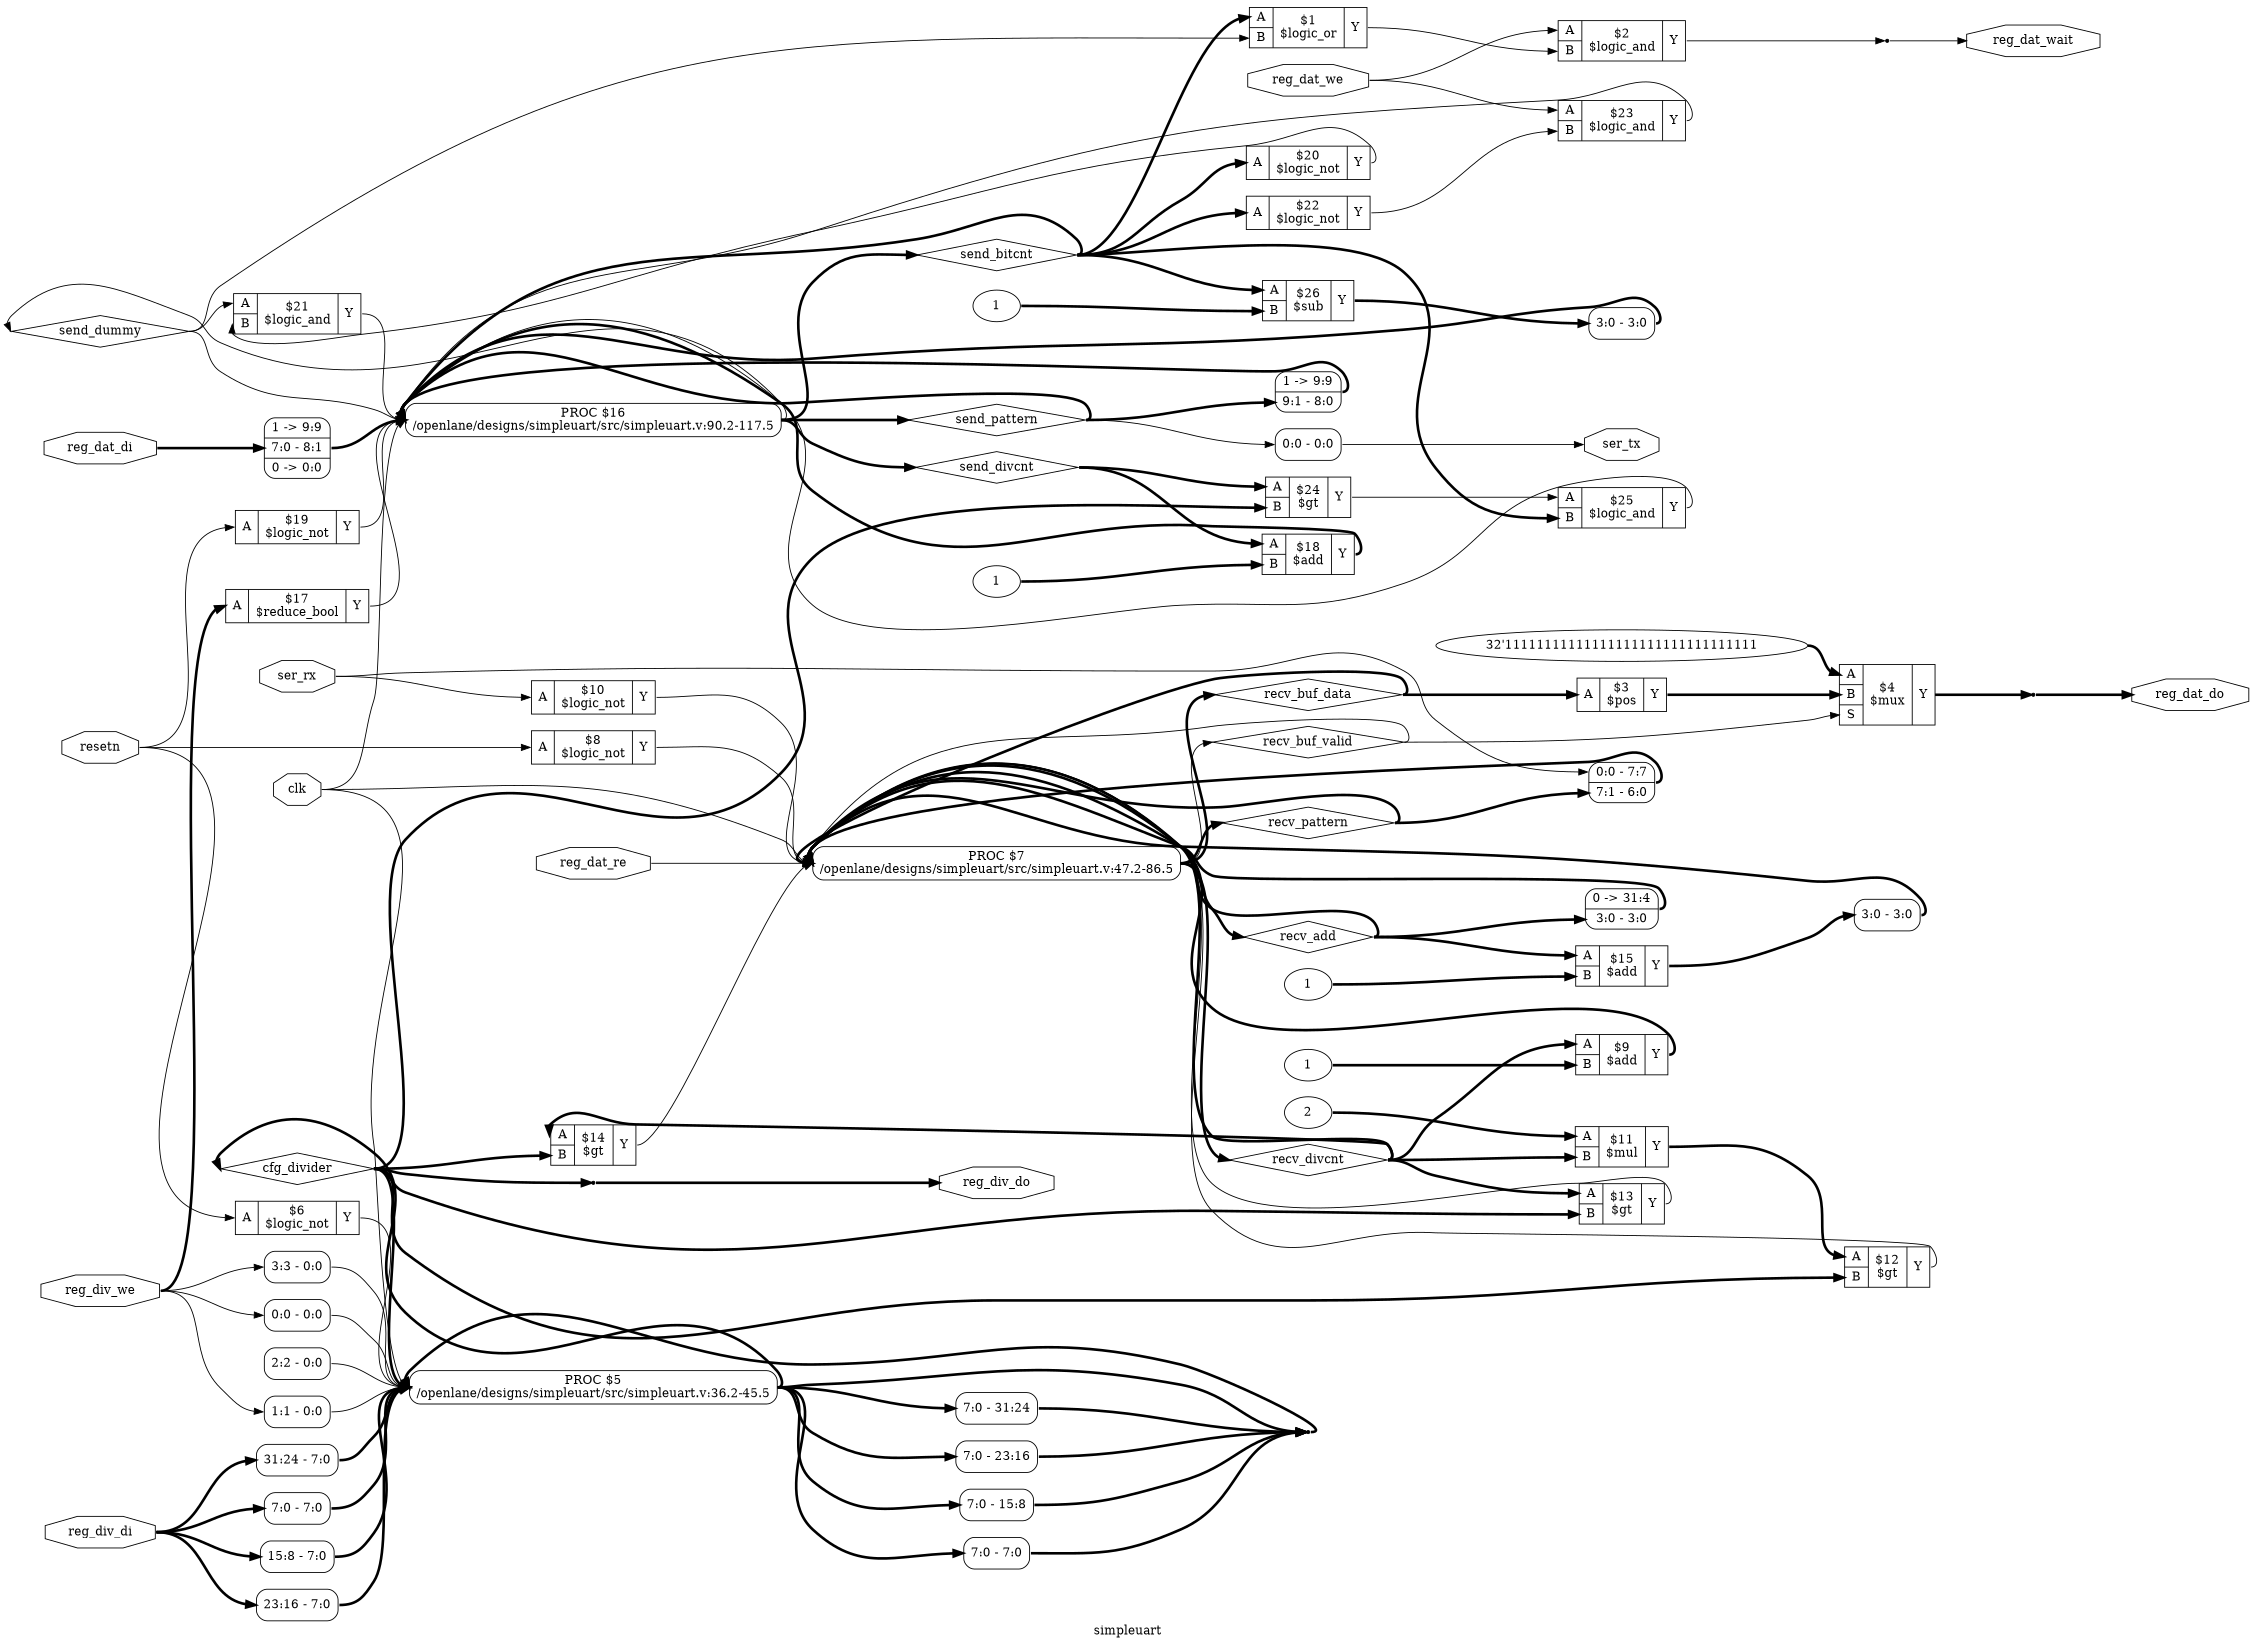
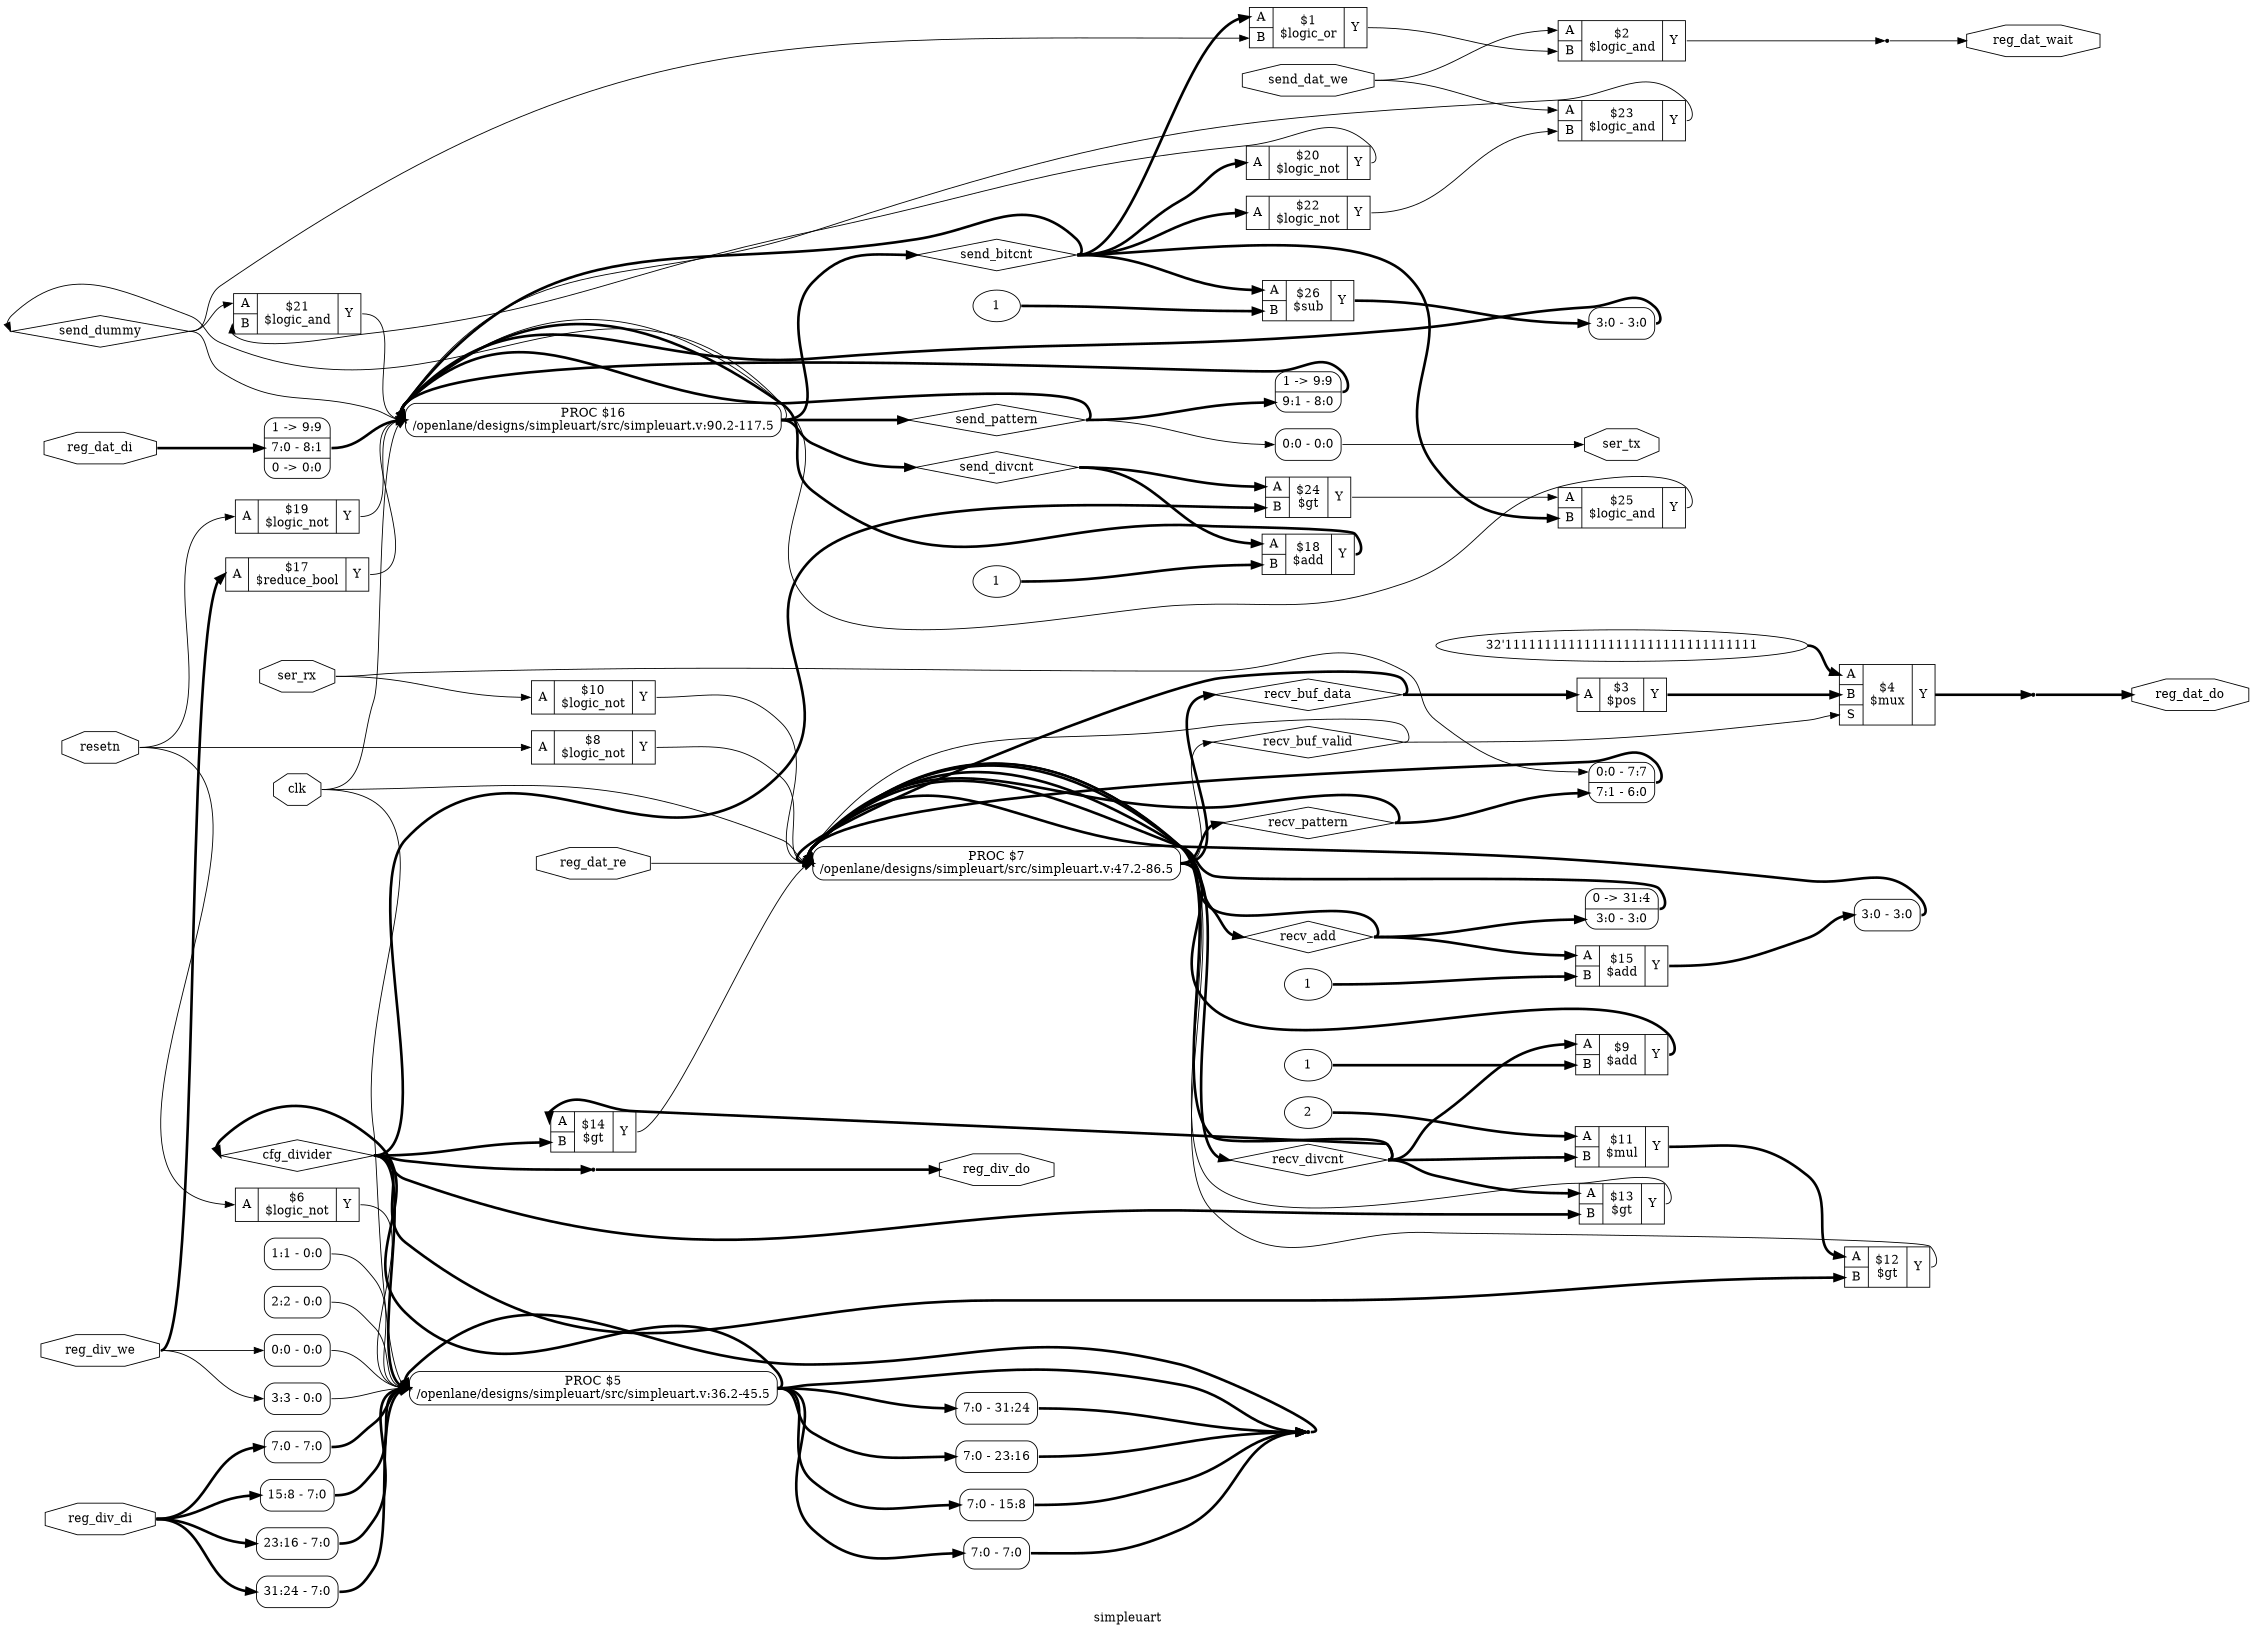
node "reg_dat_we": label "reg_dat_we" -> "send_dat_we"
edge "reg_div_we" -> "1:1 - 0:0": removed
